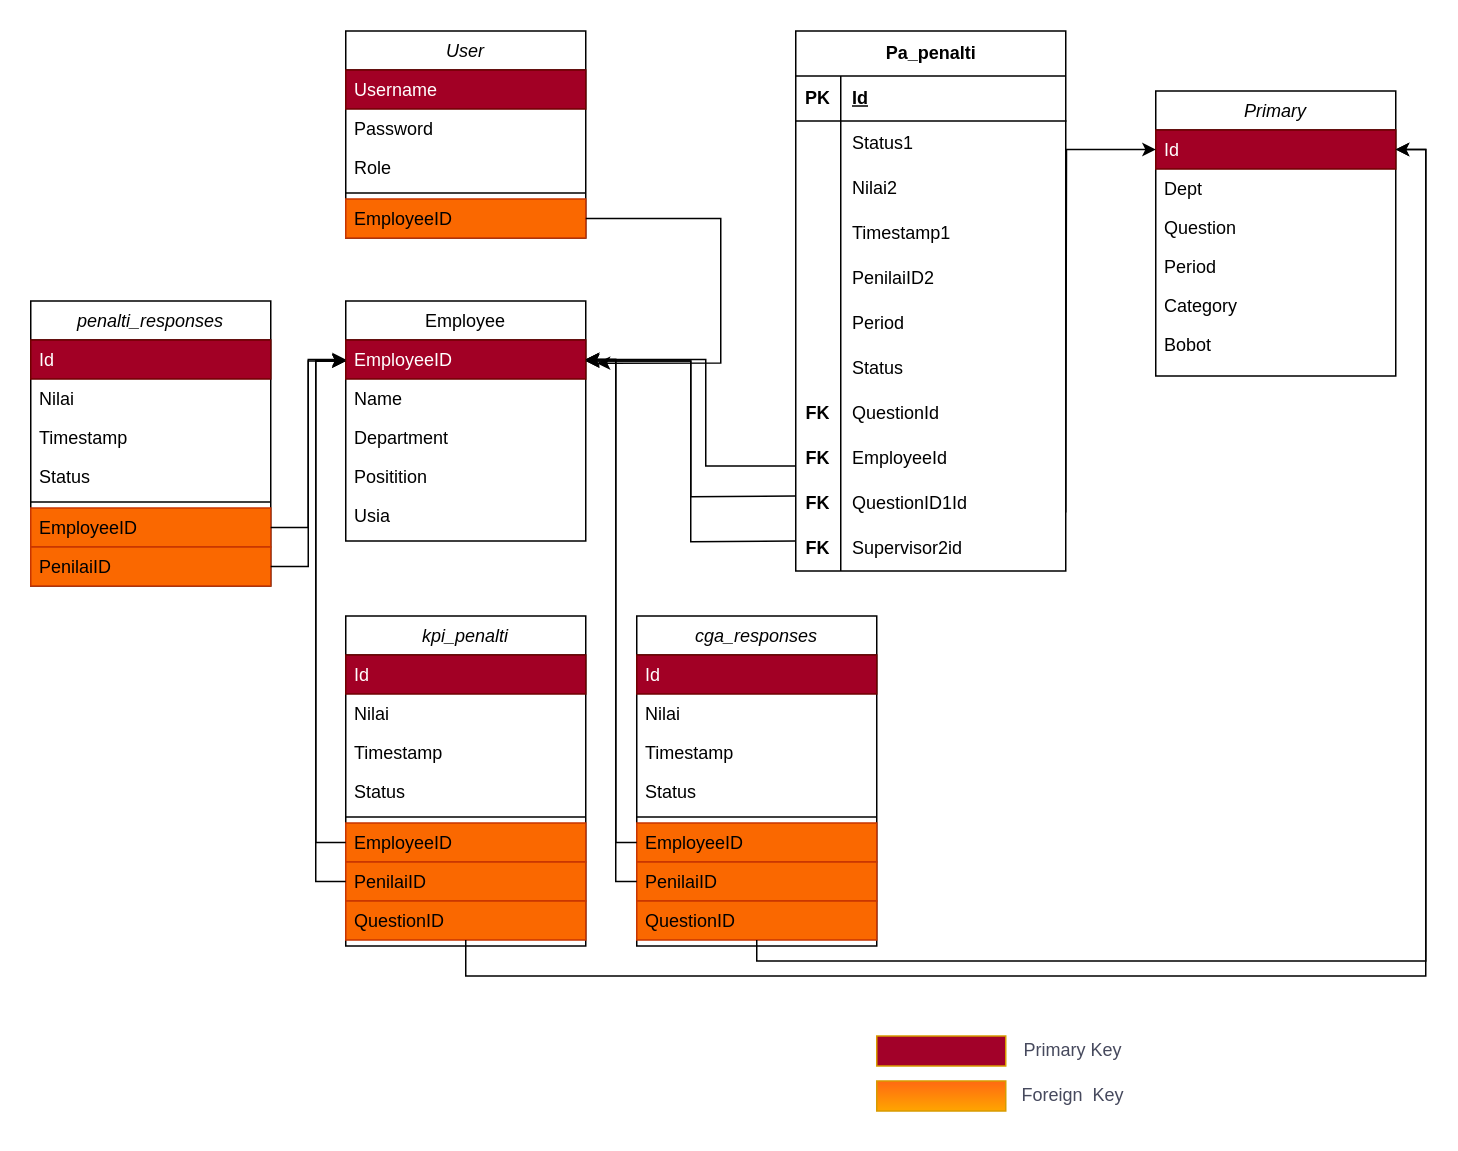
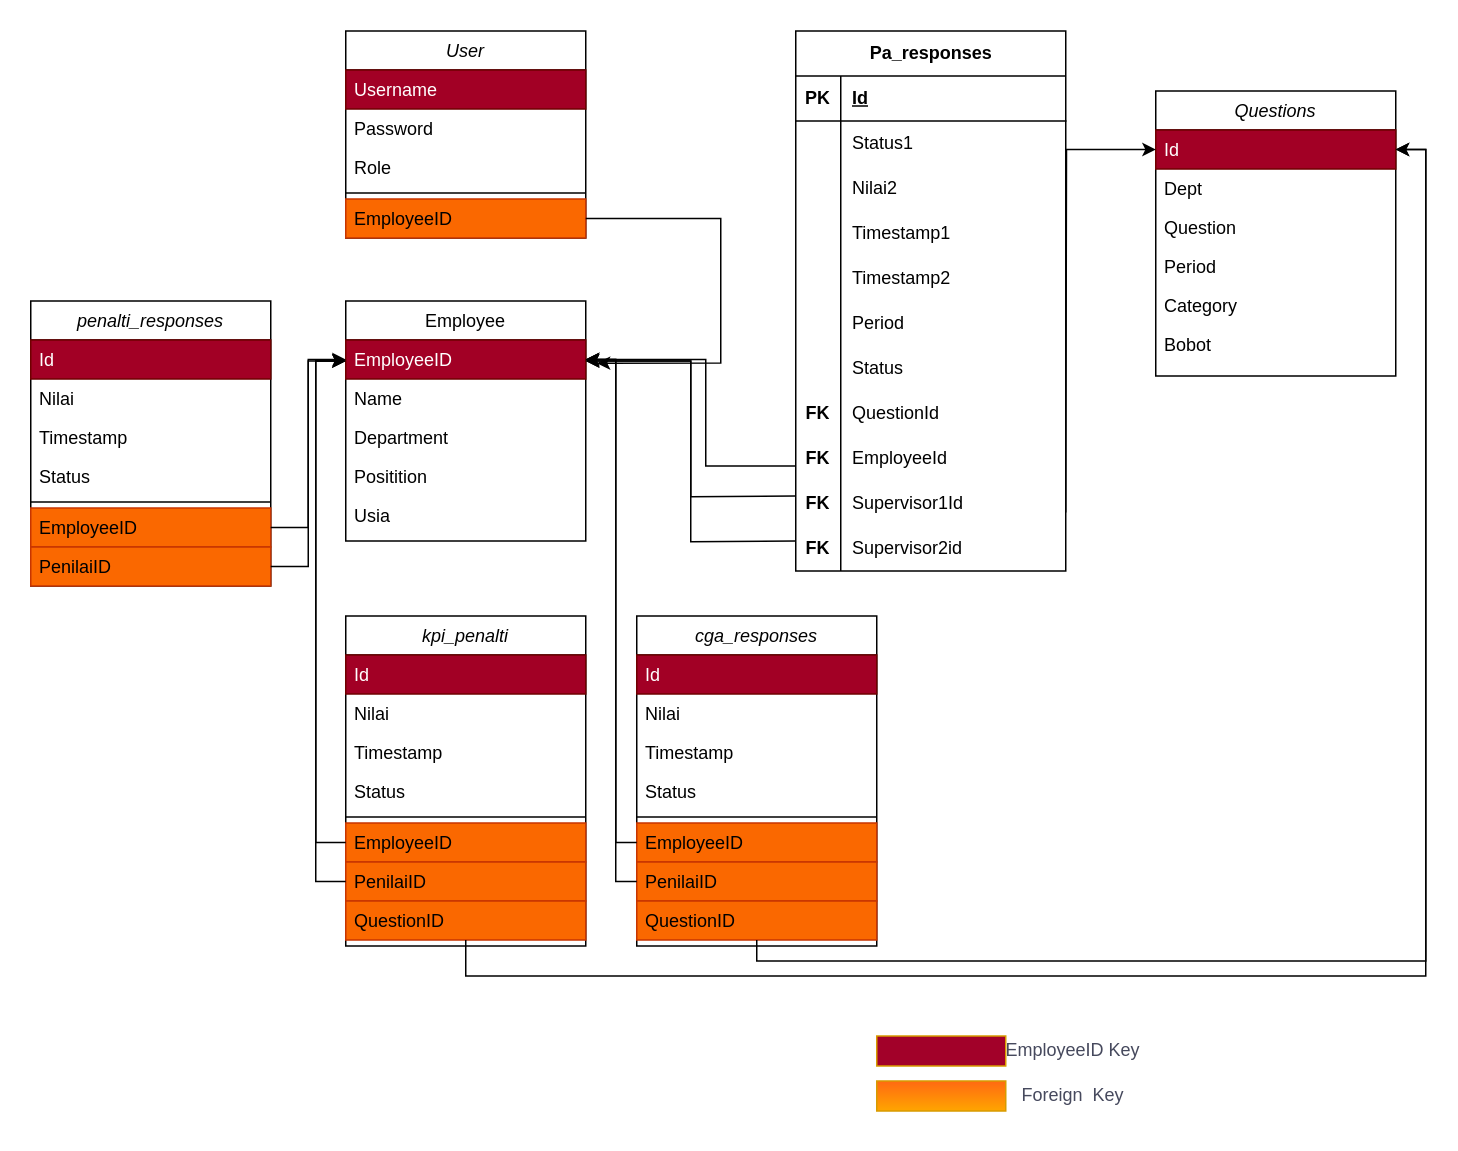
node "Pa_penalti": label "Pa_penalti" -> "Pa_responses"
node "Primary": label "Primary" -> "Questions"
node "PenilaiID2": label "PenilaiID2" -> "Timestamp2"
node "QuestionID1Id": label "QuestionID1Id" -> "Supervisor1Id"
node "Primary Key": label "Primary Key" -> "EmployeeID Key"
